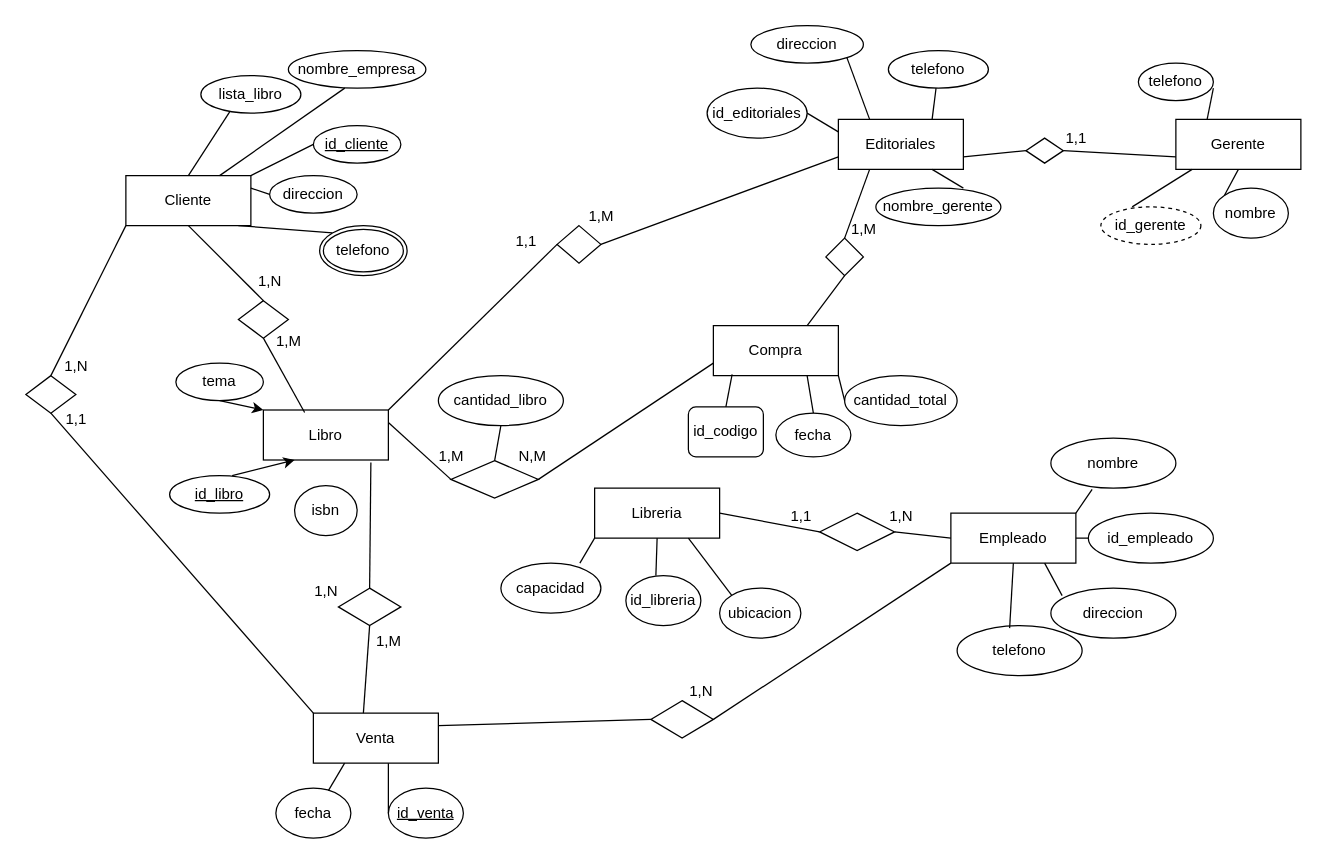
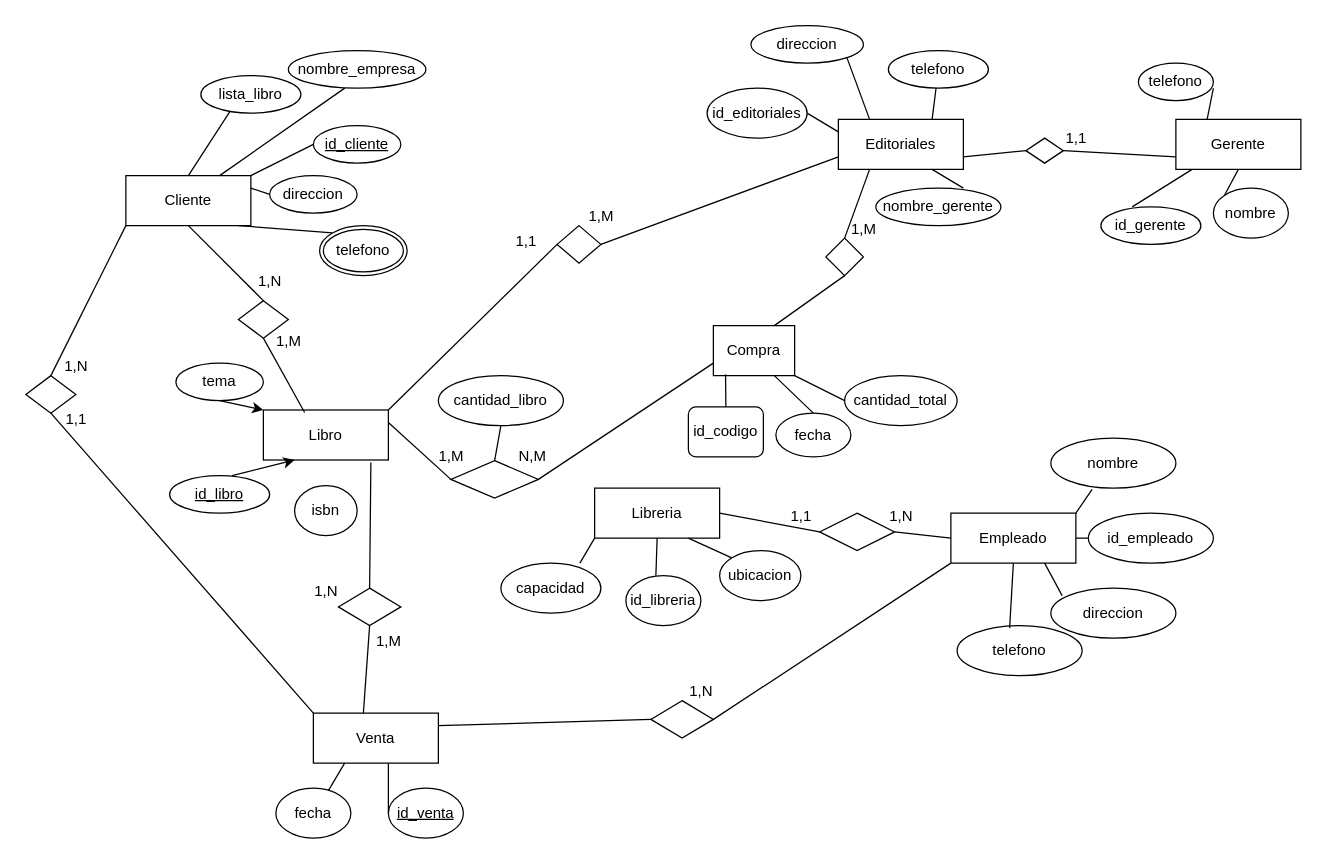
node "id_gerente": style dashed -> solid
node "Compra": size 125x50 -> 81x50
node "ubicacion": moved (760, 613) -> (760, 576)
